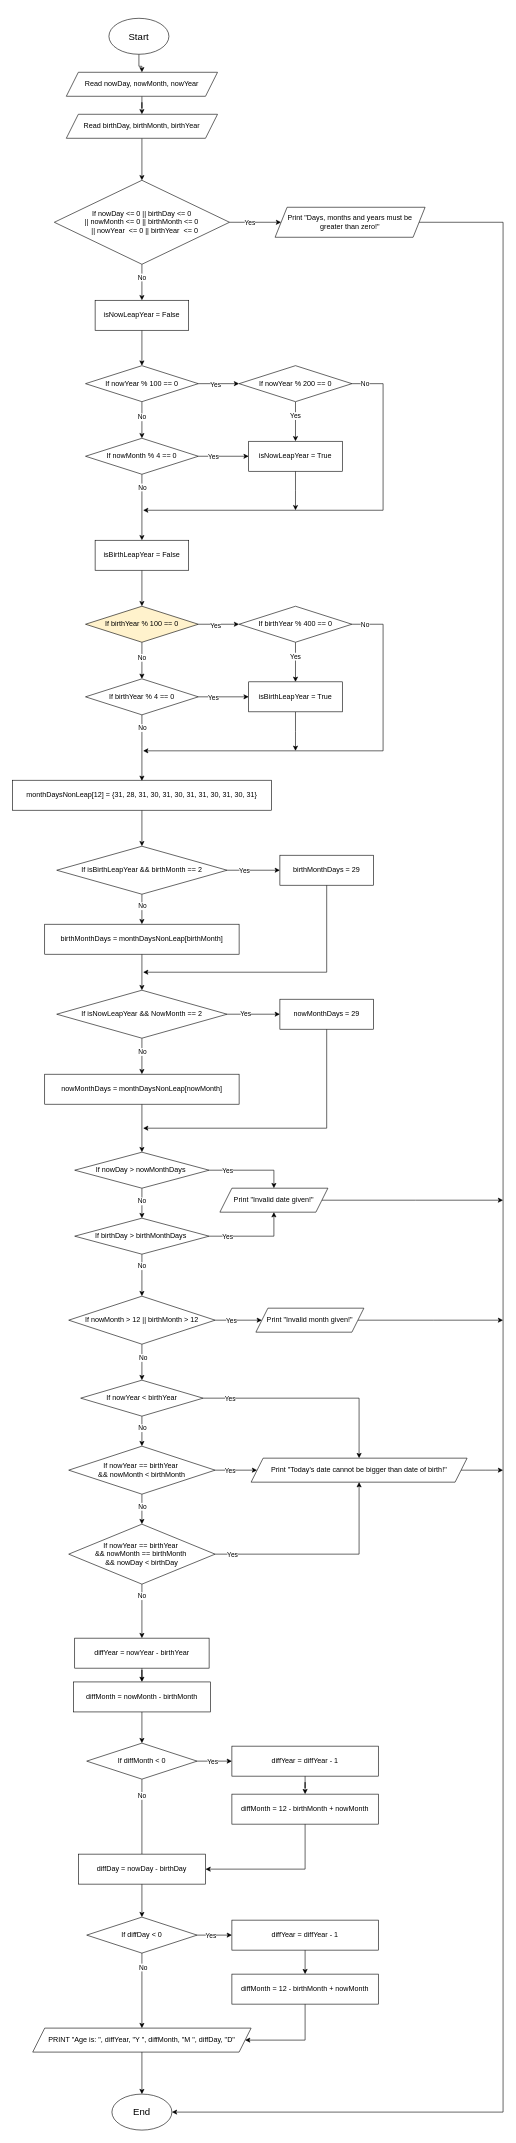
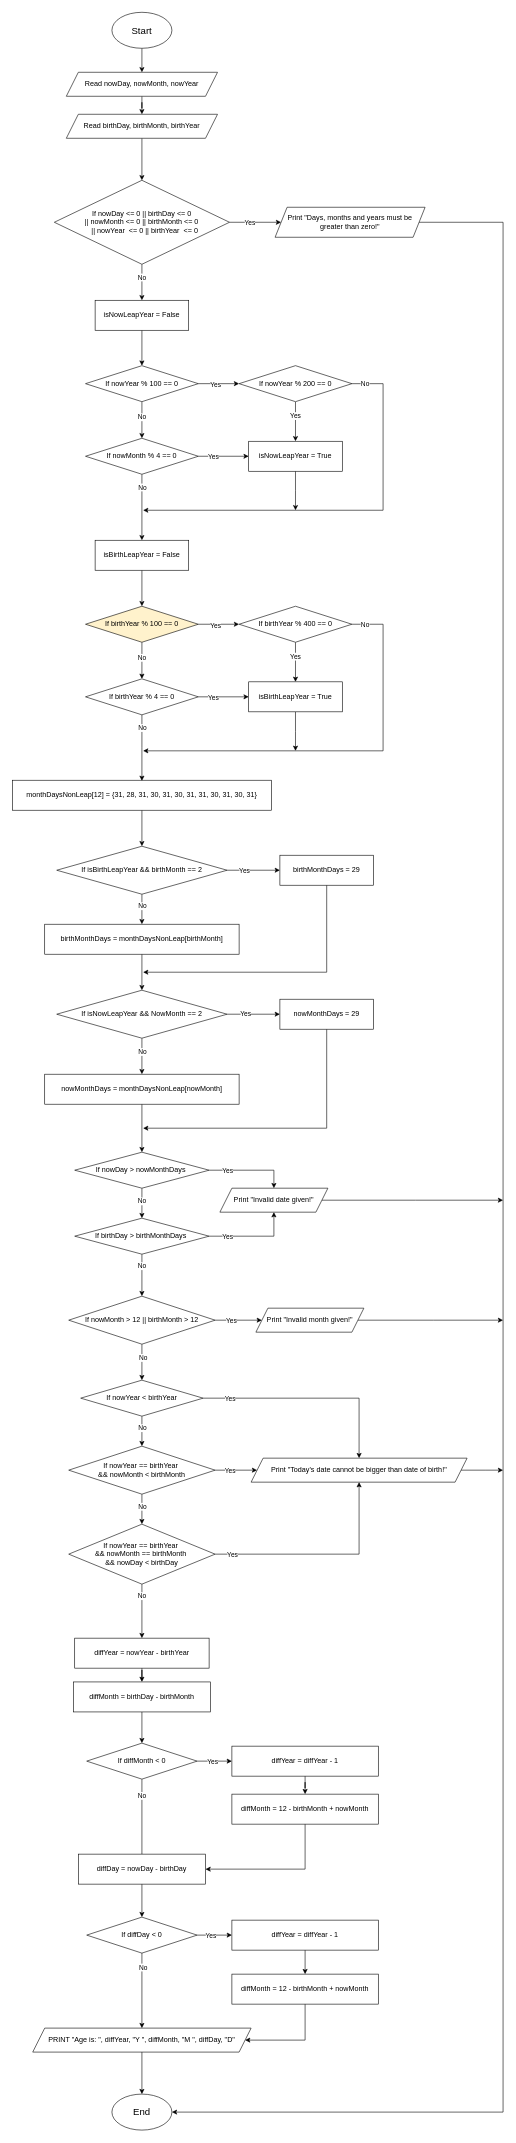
node "Start": moved (139, 36) -> (142, 30)
node "diffMonth = nowMonth - birthMonth": label "diffMonth = nowMonth - birthMonth" -> "diffMonth = birthDay - birthMonth"
